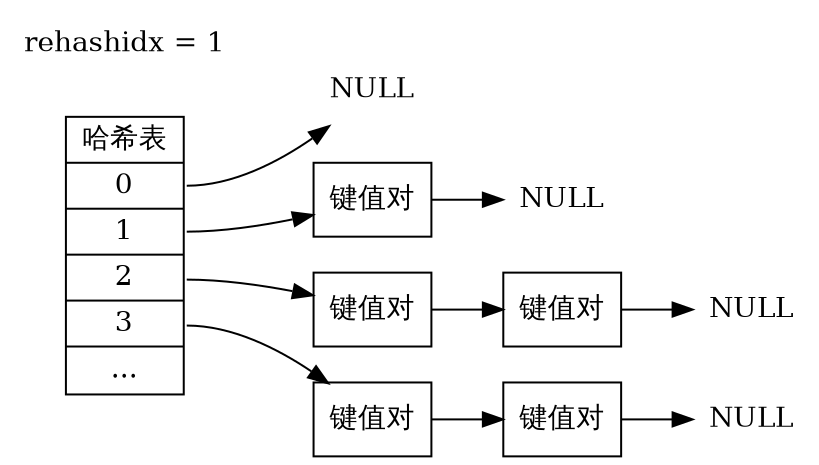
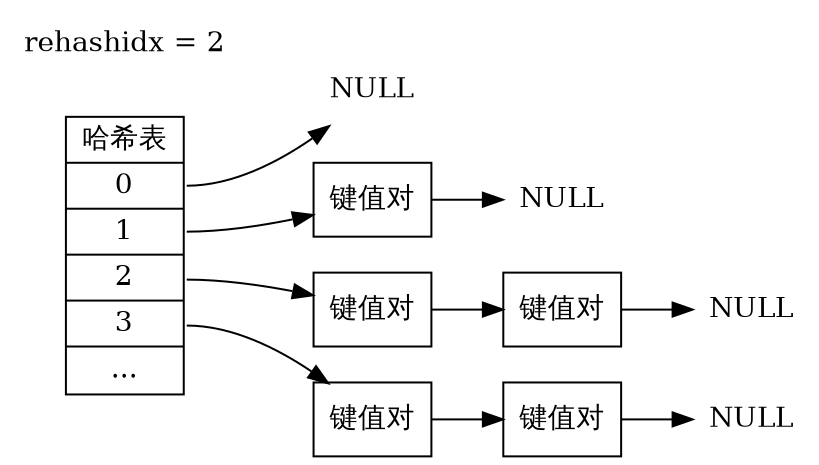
node "rehashidx = 1": label "rehashidx = 1" -> "rehashidx = 2"
